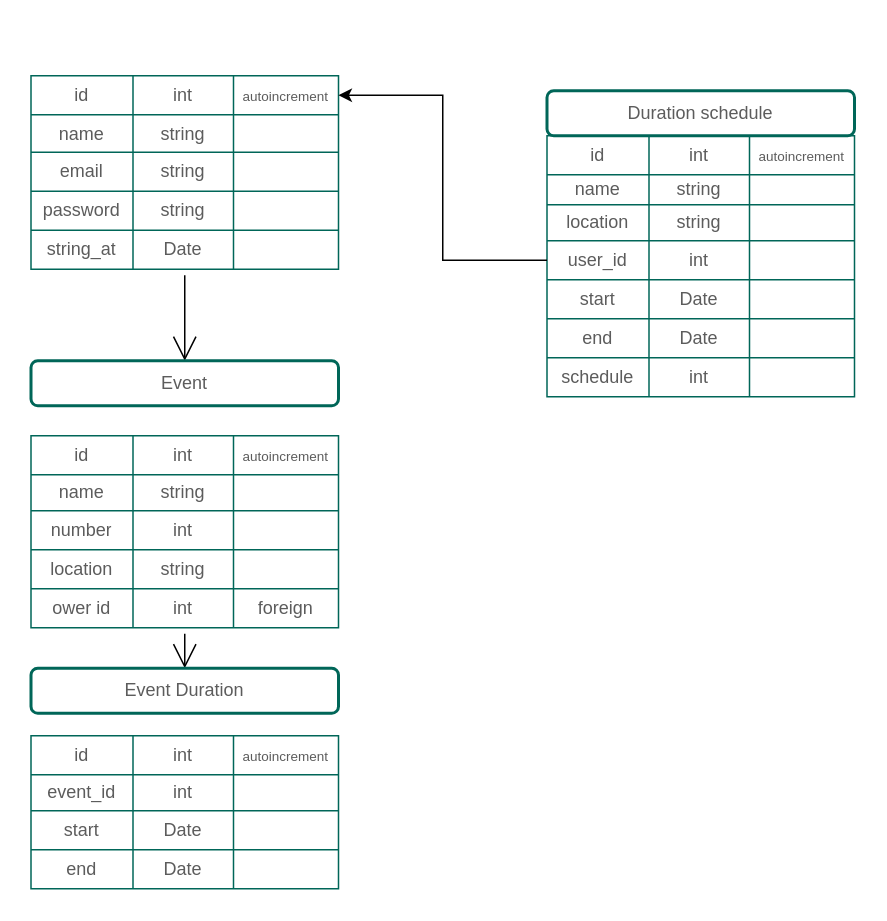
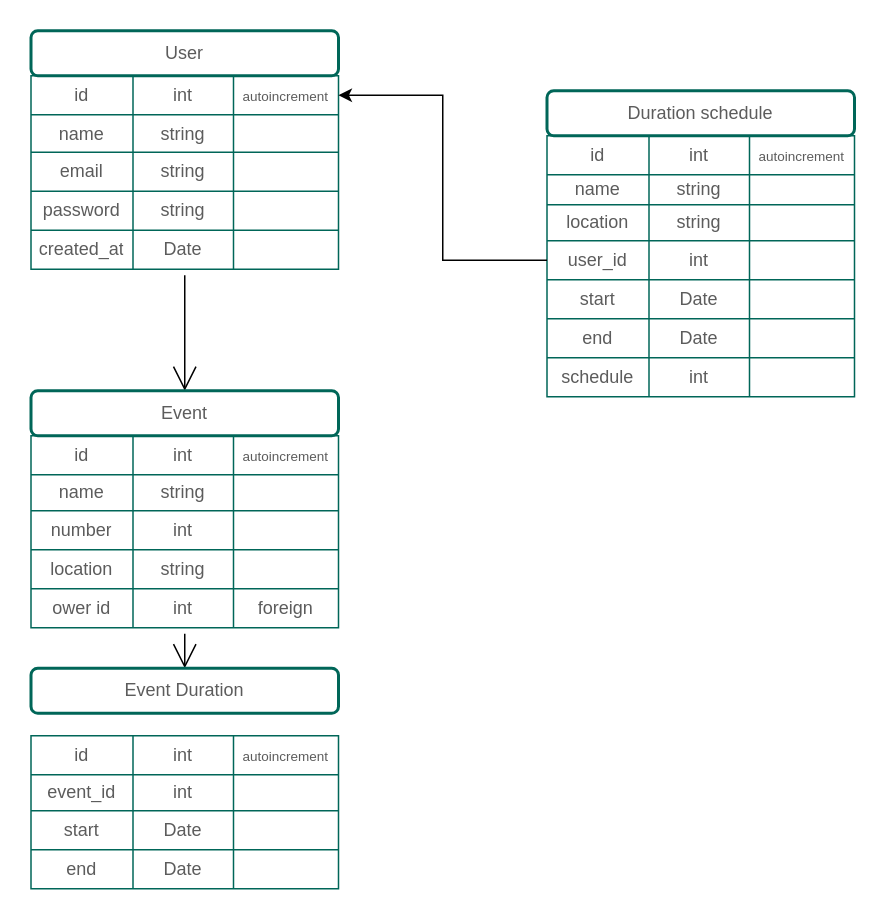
node "User": added
node "string_at": label "string_at" -> "created_at"
node "Event": moved (185, 383) -> (185, 413)
